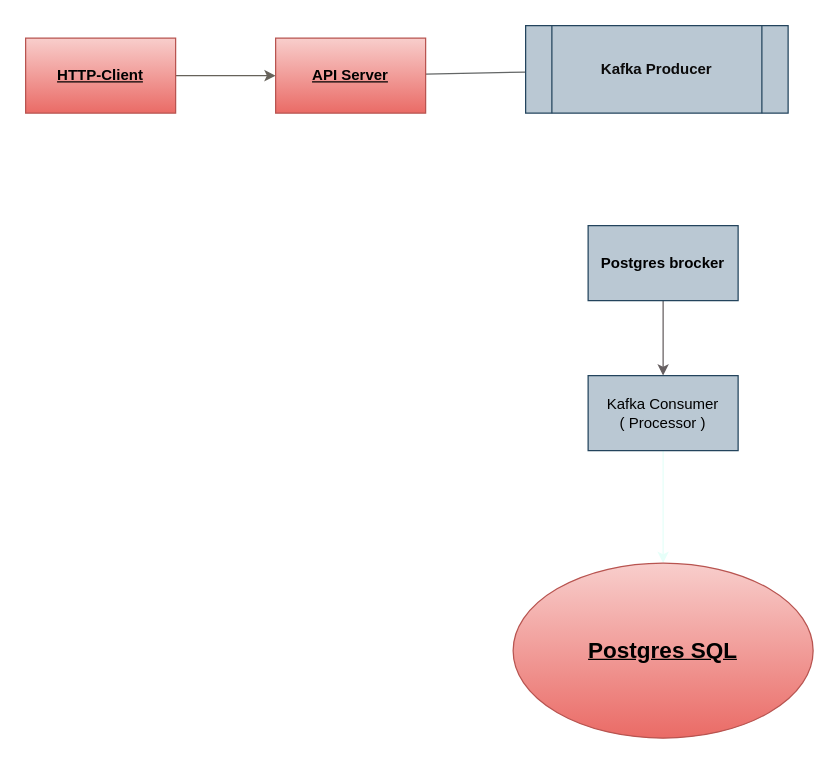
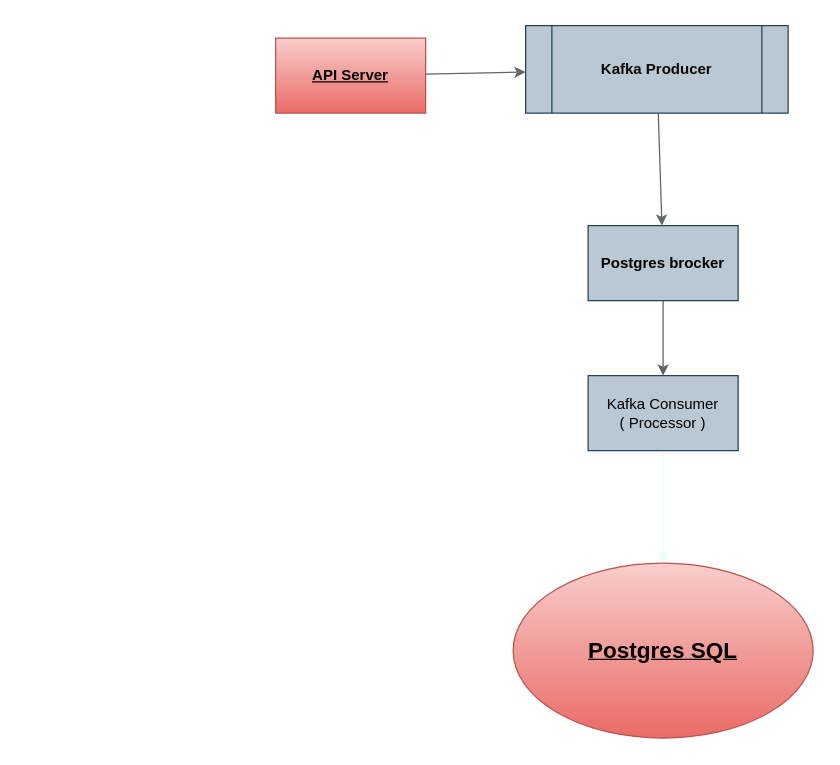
edge "Kafka Producer" -- "API Server": arrowhead none -> classic
node "HTTP-Client": removed
edge "HTTP-Client" -> "API Server": removed
edge "Kafka Producer" -> "Postgres brocker": added
